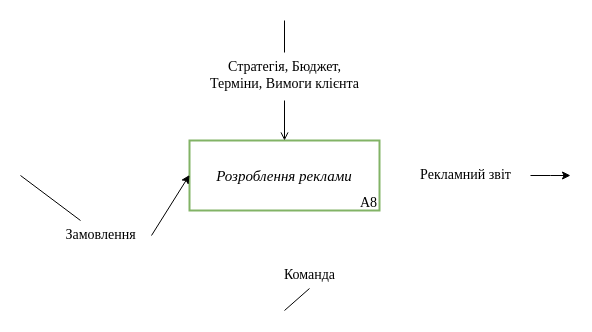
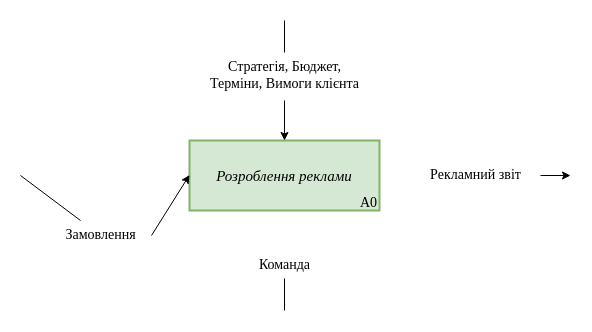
edge "Стратегія, Бюджет, Терміни, Вимоги клієнта" -> "Розроблення реклами": arrowhead open -> classic
node "Розроблення реклами": fillcolor #ffffff -> #d5e8d4
node "Рекламний звіт": moved (466, 176) -> (476, 176)
node "А8": label "А8" -> "А0"
node "Команда": moved (310, 276) -> (285, 266)
